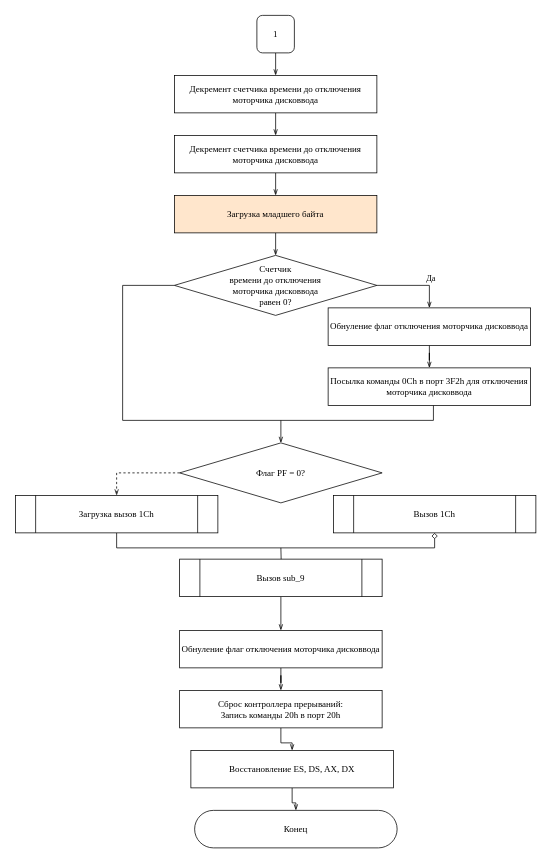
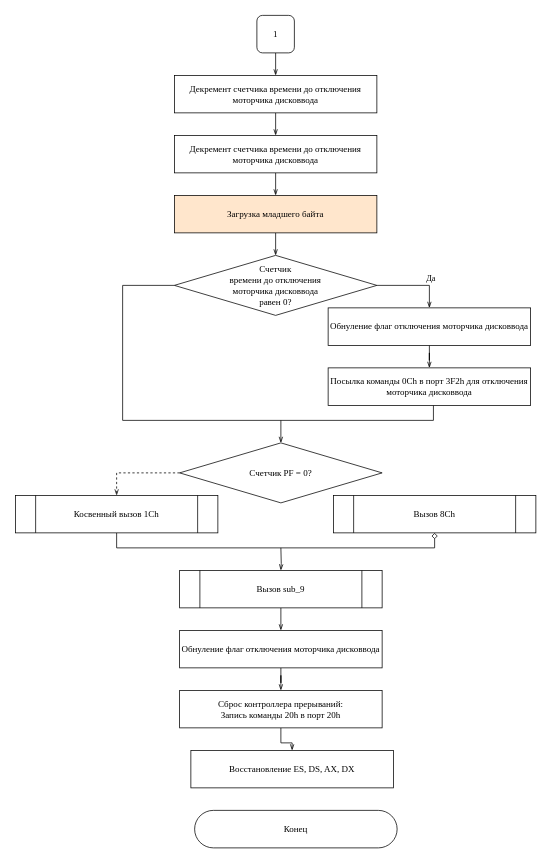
node "Флаг PF = 0?": label "Флаг PF = 0?" -> "Счетчик PF = 0?"
node "Загрузка вызов 1Ch": label "Загрузка вызов 1Ch" -> "Косвенный вызов 1Ch"
node "Вызов 1Ch": label "Вызов 1Ch" -> "Вызов 8Ch"
node "Вызов sub_9": moved (281, 578) -> (281, 589)
edge "Восстановление ES, DS, AX, DX" -> "Конец": removed
